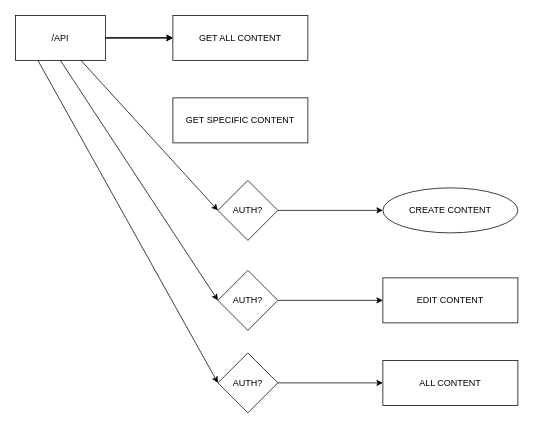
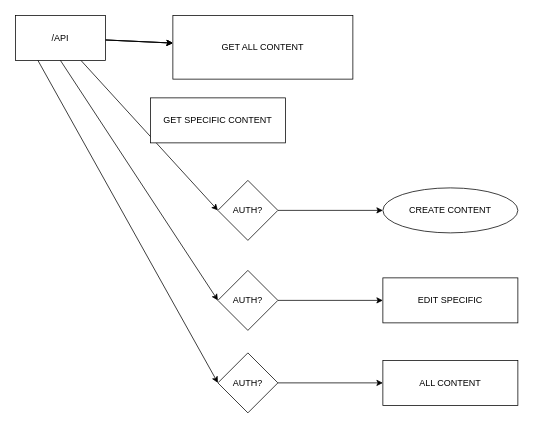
node "GET ALL CONTENT": size 135x45 -> 180x64
node "GET SPECIFIC CONTENT": moved (240, 120) -> (218, 120)
node "EDIT CONTENT": label "EDIT CONTENT" -> "EDIT SPECIFIC"
